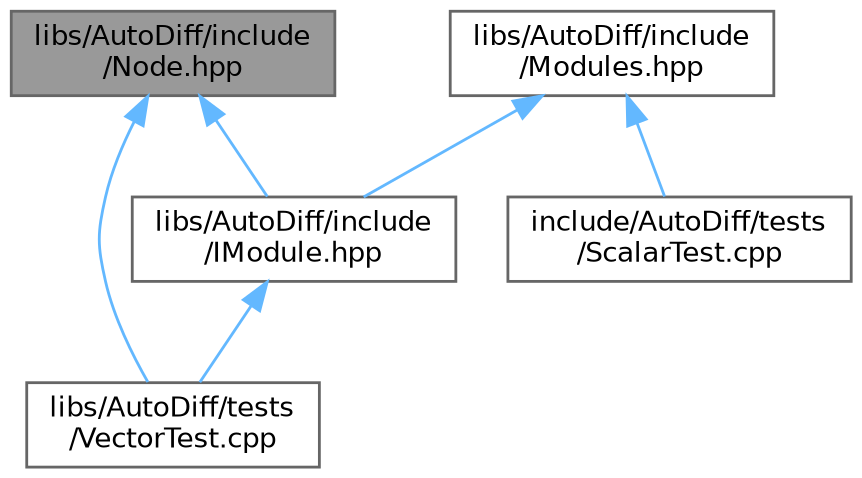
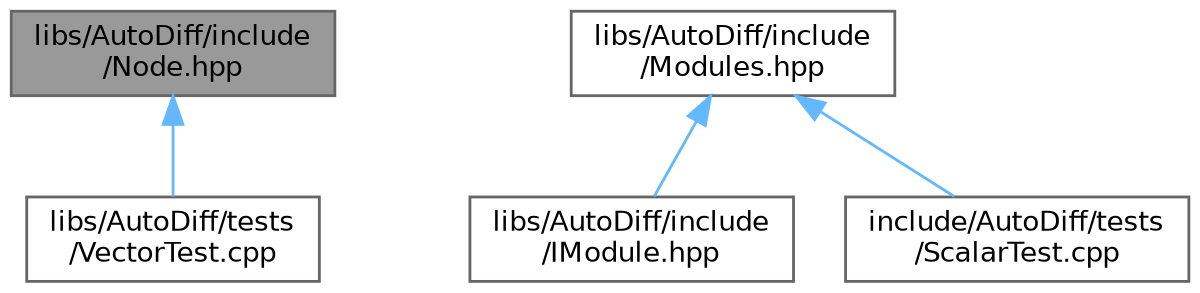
edge "libs/AutoDiff/include /IModule.hpp" -> "libs/AutoDiff/include /Node.hpp": removed
edge "libs/AutoDiff/tests /VectorTest.cpp" -> "libs/AutoDiff/include /IModule.hpp": removed
